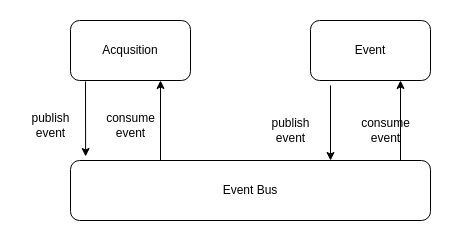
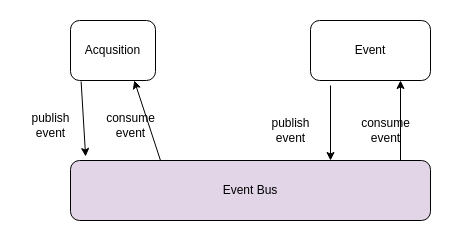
node "Acqusition": size 120x60 -> 85x60
node "Event Bus": fillcolor #ffffff -> #e1d5e7
